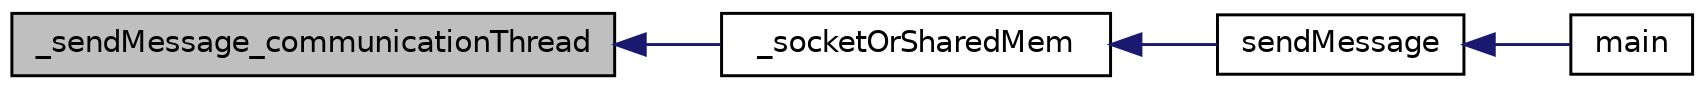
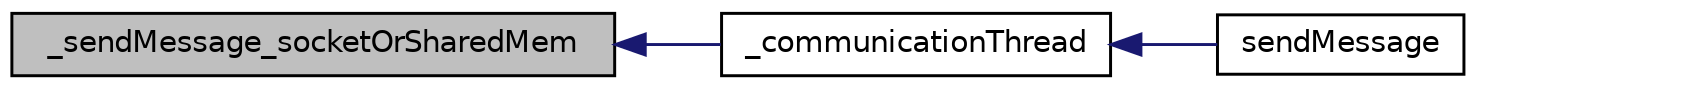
node "_sendMessage_communicationThread": label "_sendMessage_communicationThread" -> "_sendMessage_socketOrSharedMem"
node "_socketOrSharedMem": label "_socketOrSharedMem" -> "_communicationThread"
node "main": removed
